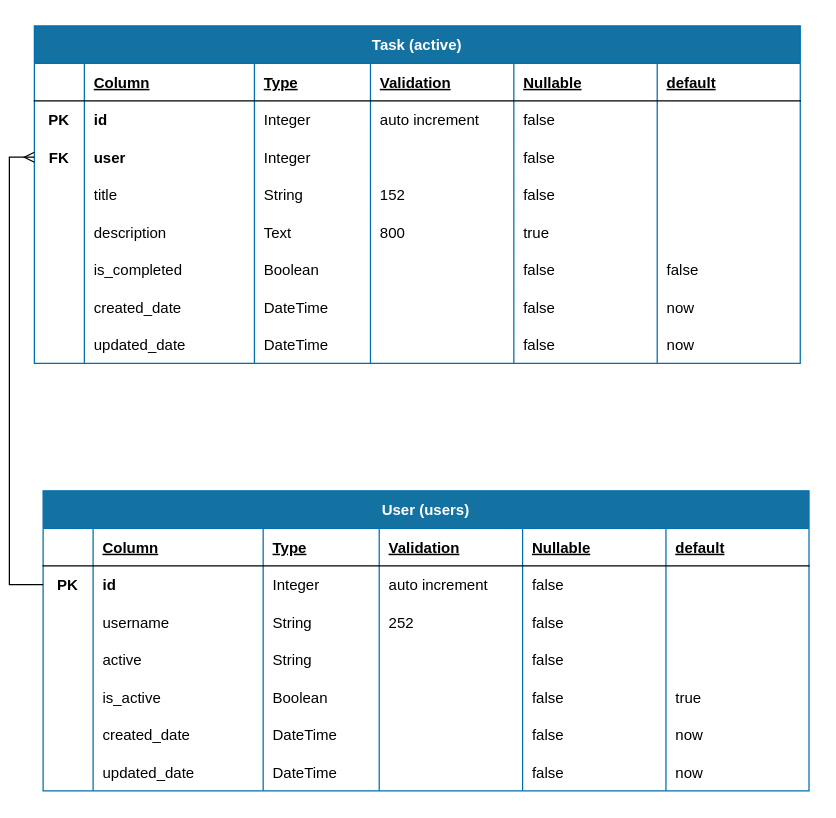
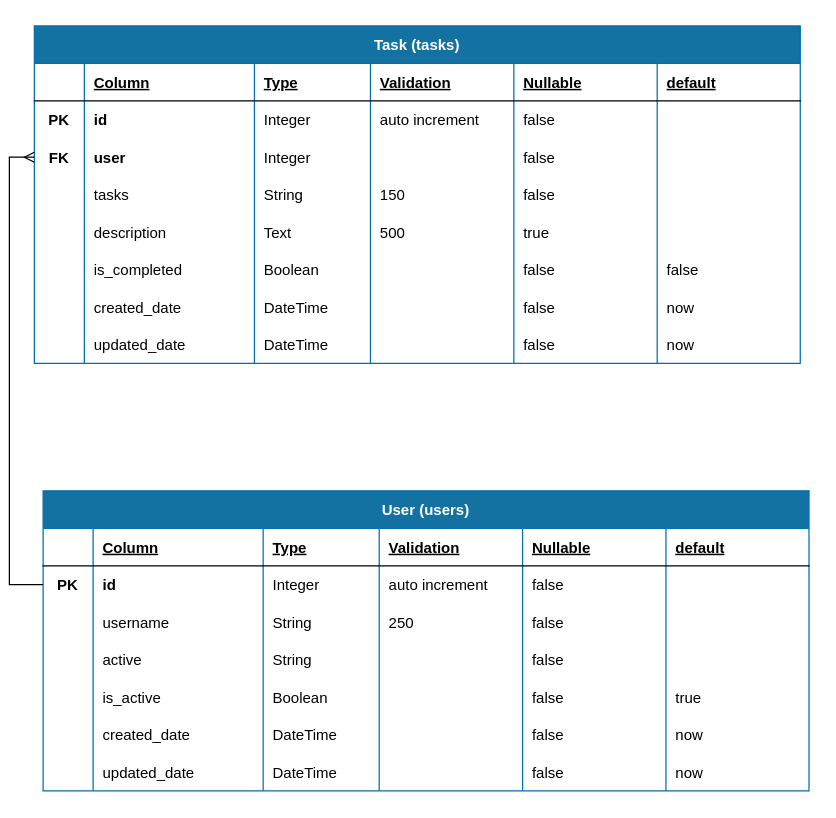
node "Task (active)": label "Task (active)" -> "Task (tasks)"
node "title": label "title" -> "tasks"
node "152": label "152" -> "150"
node "800": label "800" -> "500"
node "252": label "252" -> "250"
